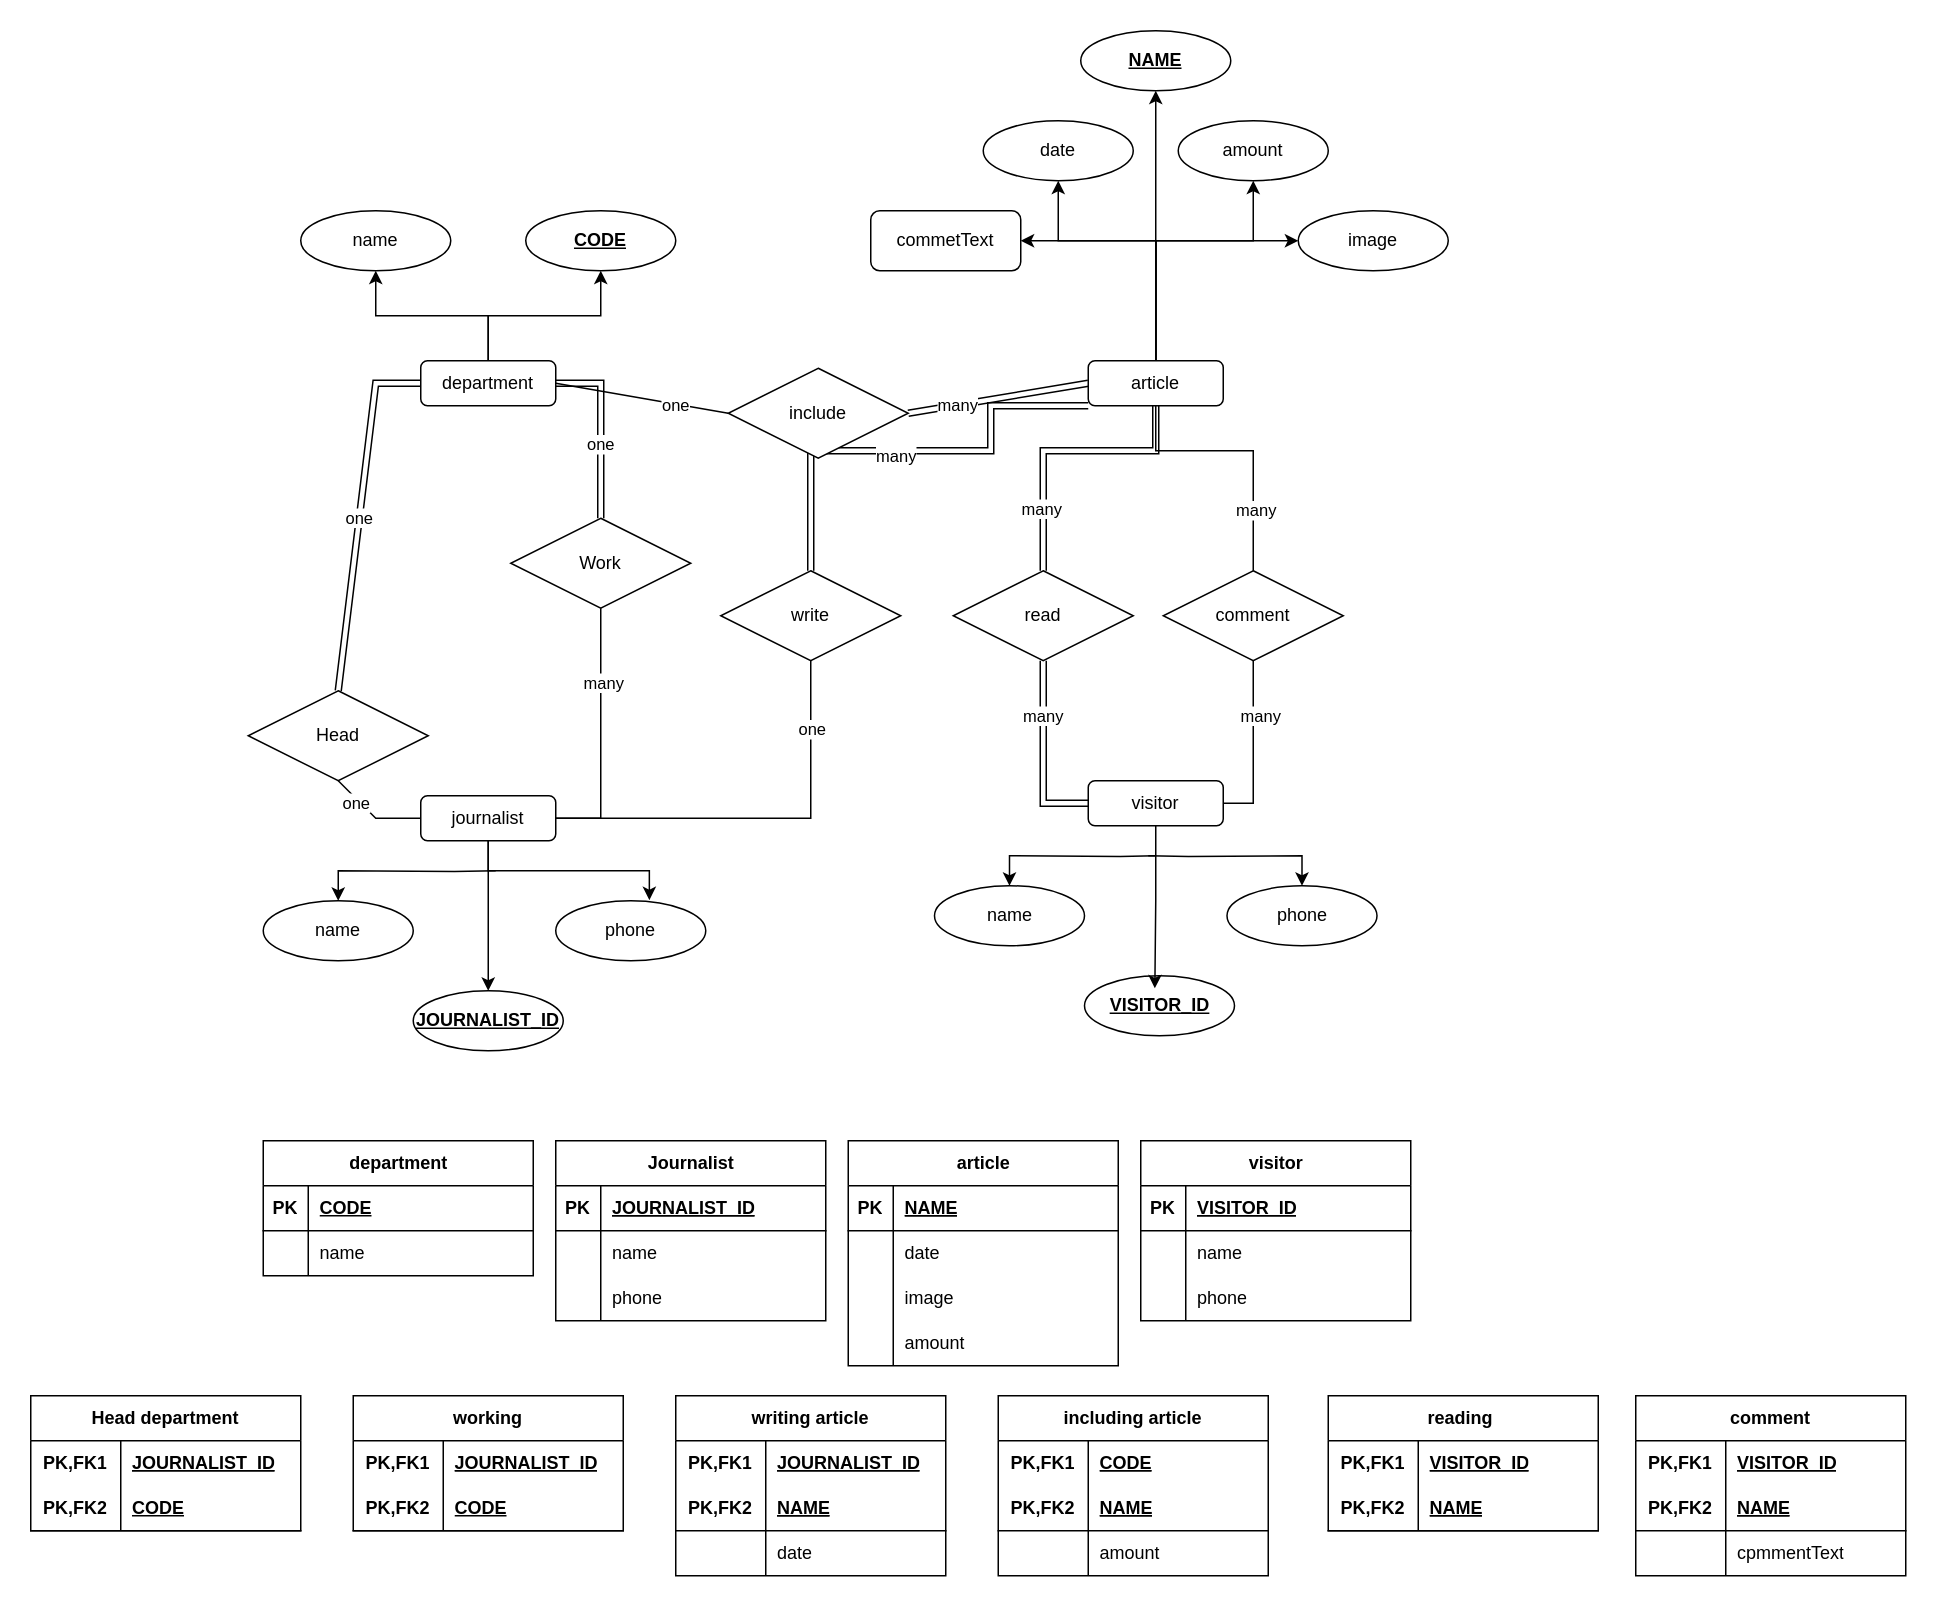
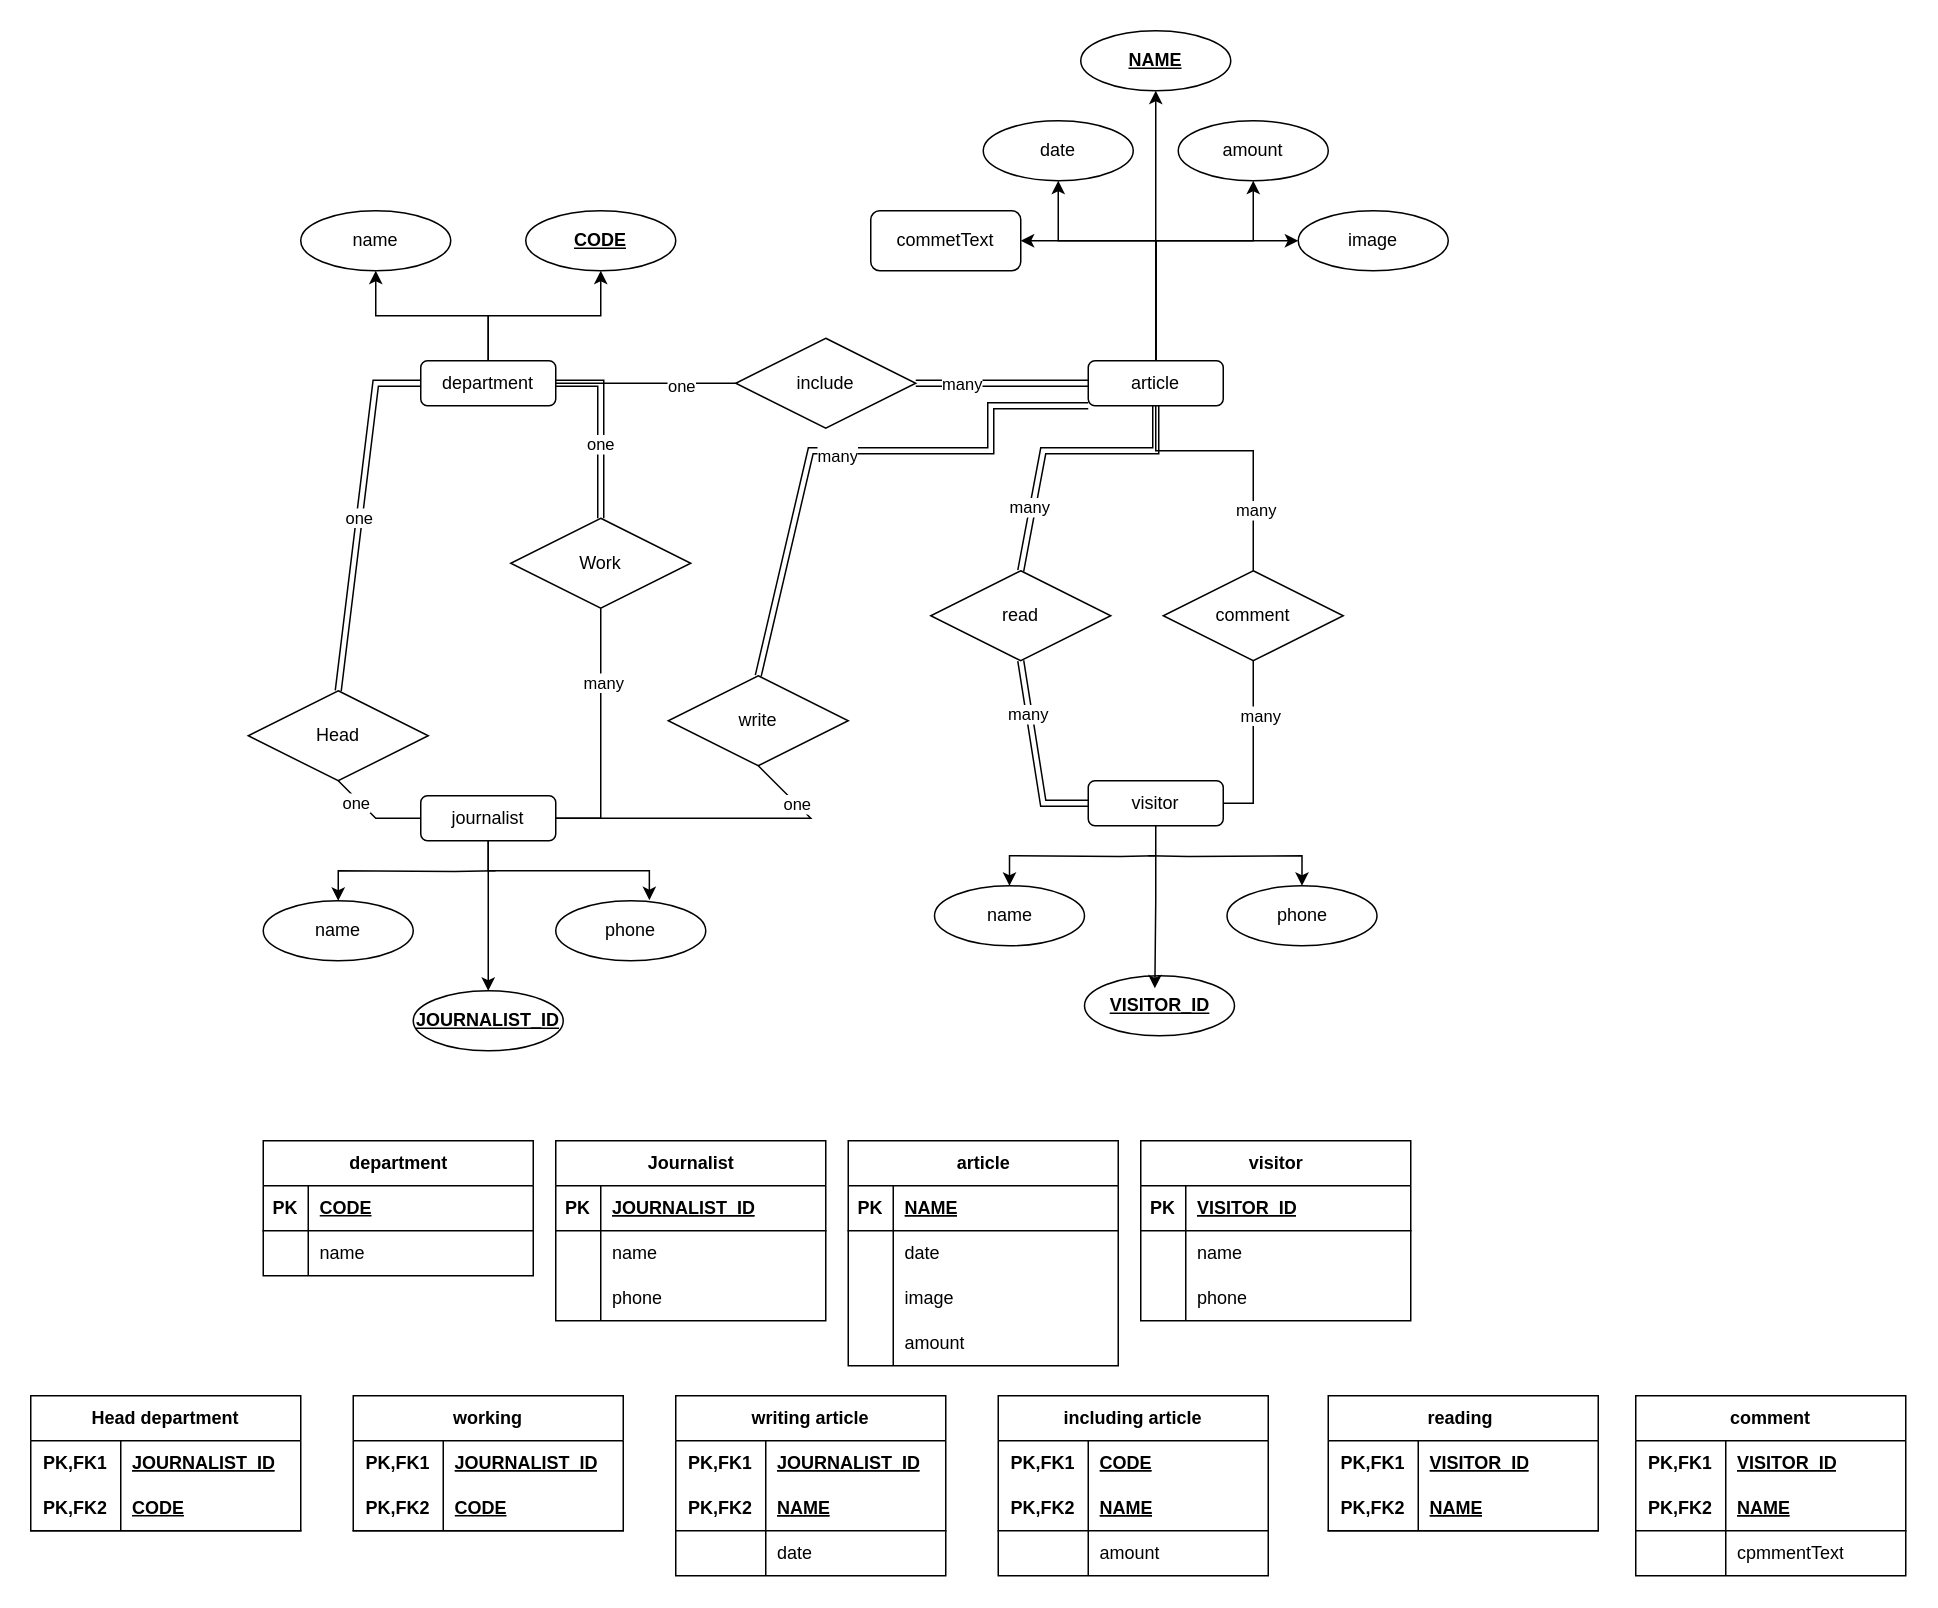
node "include": moved (818, 413) -> (826, 383)
node "write": moved (811, 616) -> (758, 721)
node "read": moved (1043, 616) -> (1021, 616)
